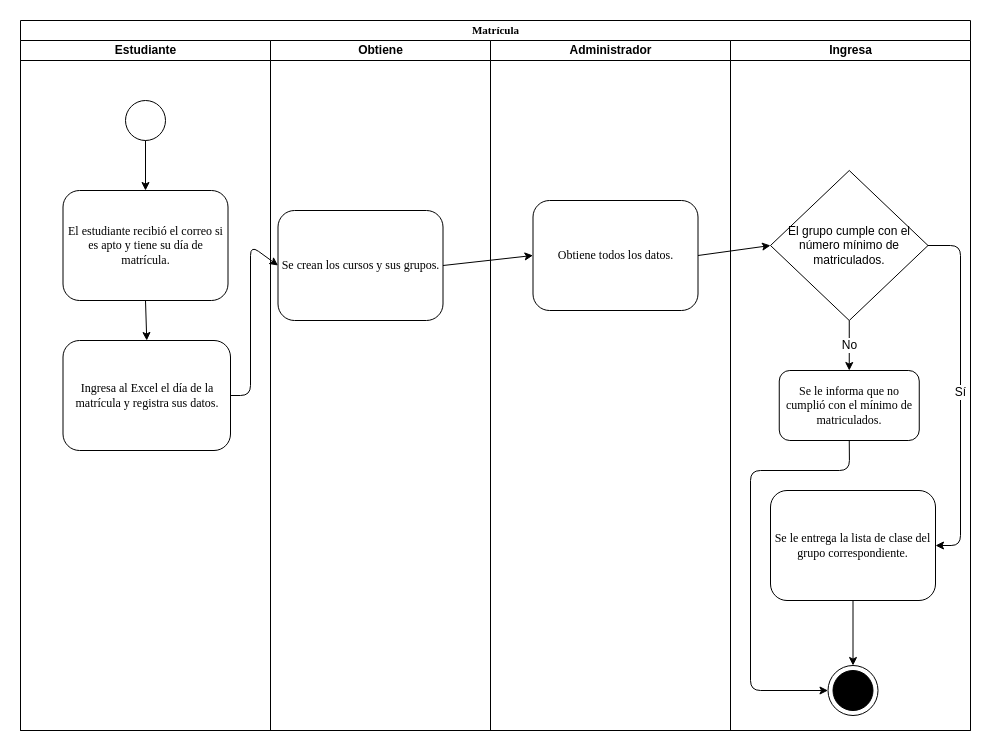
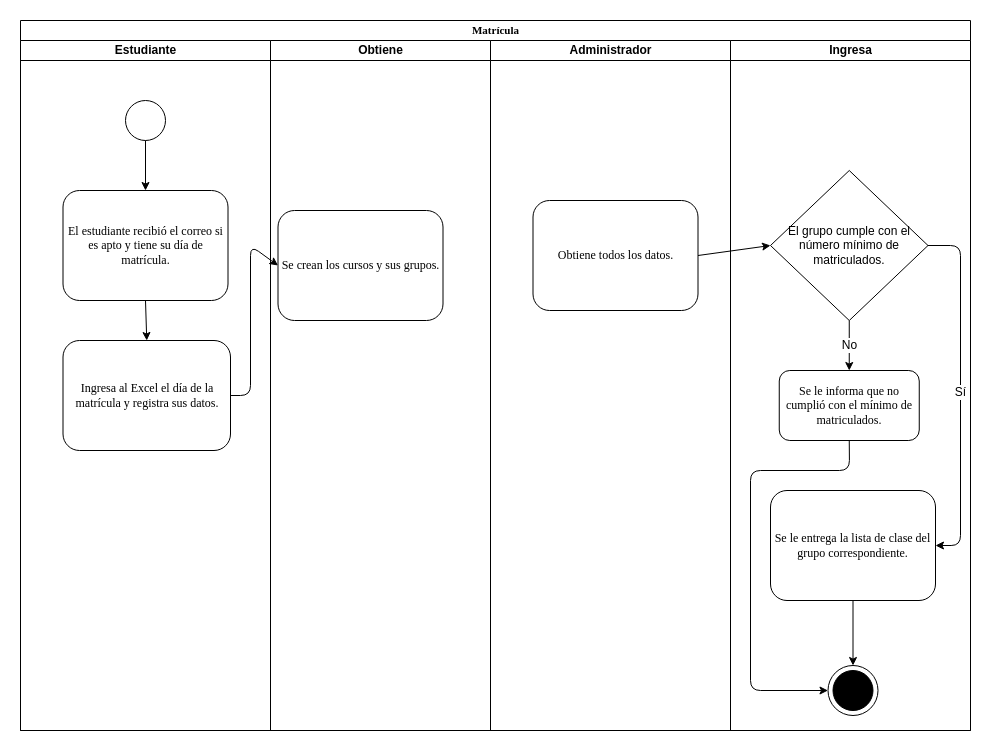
edge "Se crean los cursos y sus grupos." -> "Obtiene todos los datos.": removed
